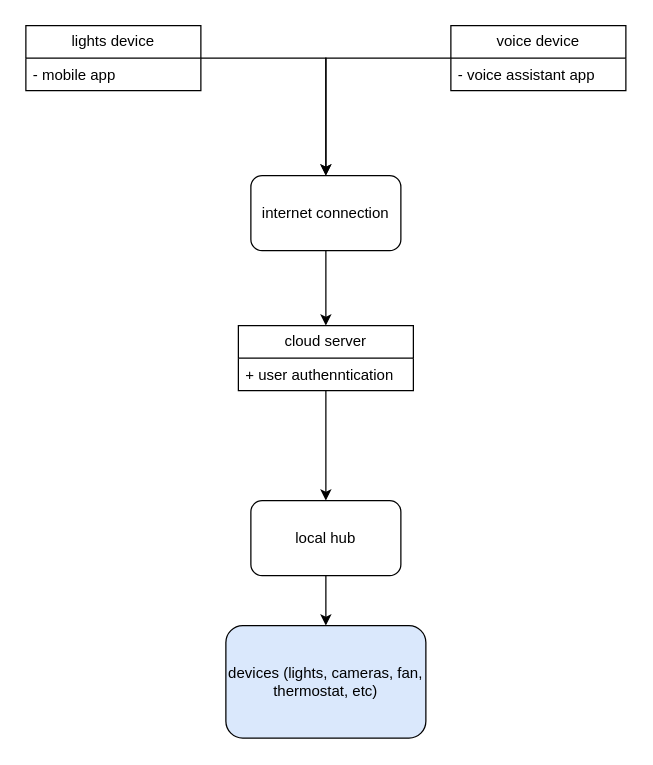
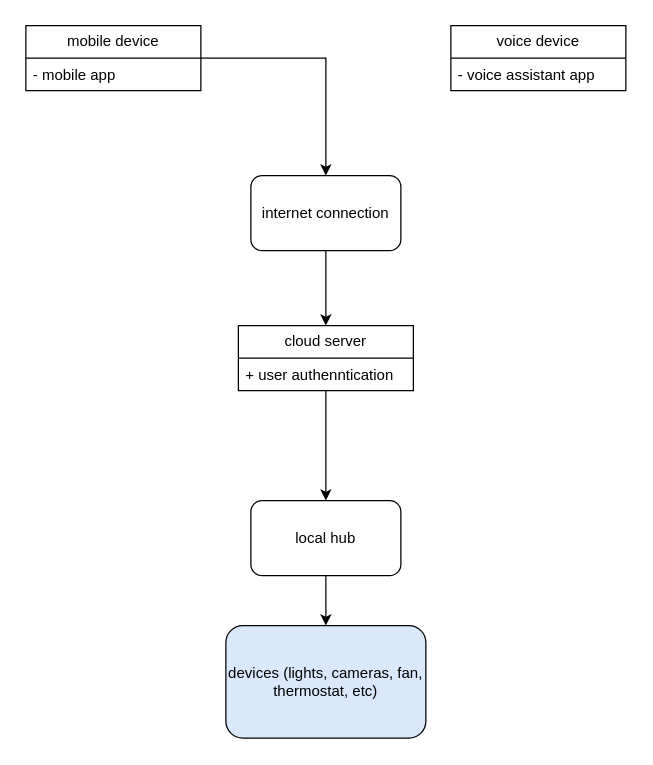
node "lights device": label "lights device" -> "mobile device"
edge "voice device" -> "internet connection": removed
